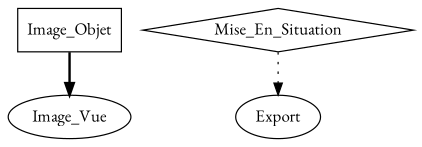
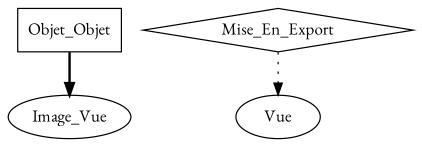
node "Image_Objet": label "Image_Objet" -> "Objet_Objet"
node "Mise_En_Situation": label "Mise_En_Situation" -> "Mise_En_Export"
node "Export": label "Export" -> "Vue"
